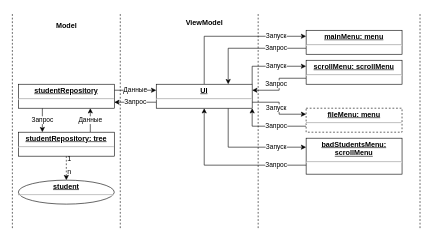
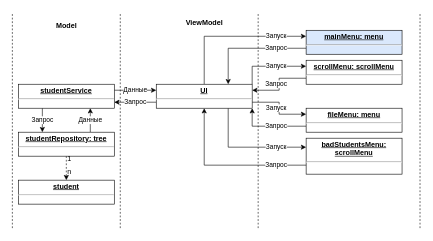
node "mainMenu: menu": fillcolor #ffffff -> #dae8fc
node "studentRepository": label "studentRepository" -> "studentService"
node "fileMenu: menu": style dashed -> solid
node "student": shape ellipse -> rectangle
